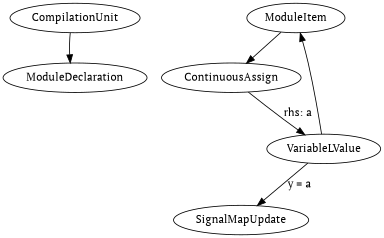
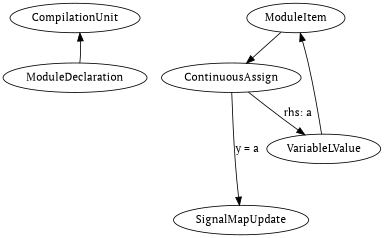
edge "CompilationUnit" -> "ModuleDeclaration": reversed
edge "VariableLValue" -> "SignalMapUpdate": now "ContinuousAssign" -> "SignalMapUpdate"
